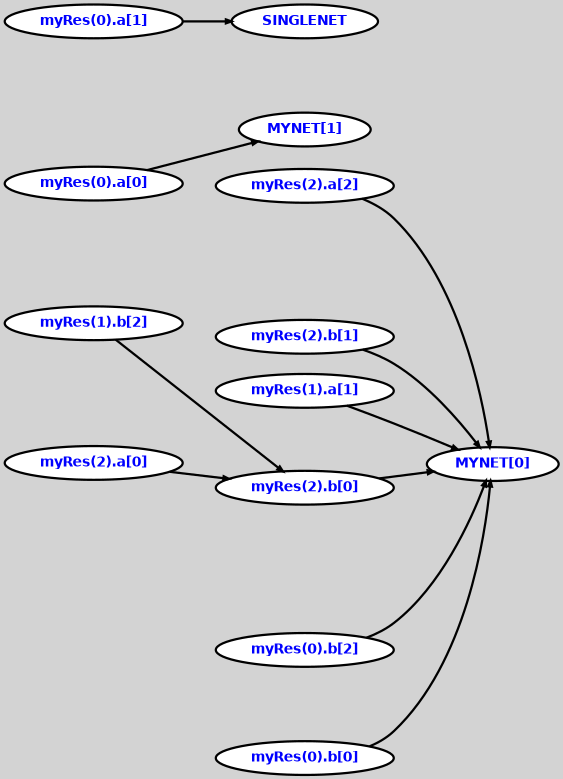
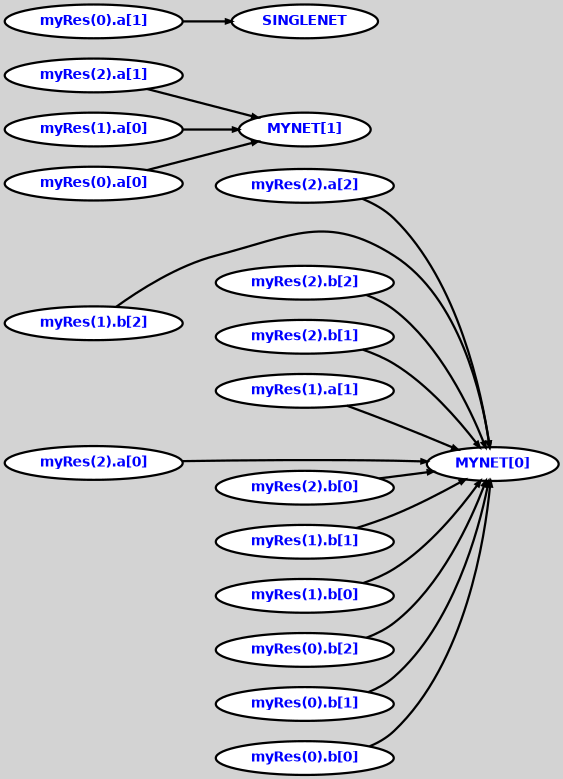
node "myRes(2).a[1]": added
node "myRes(1).a[0]": added
node "myRes(2).b[2]": added
edge "myRes(1).b[2]" -> "myRes(2).b[0]": now "myRes(1).b[2]" -> "MYNET[0]"
edge "myRes(2).a[0]" -> "myRes(2).b[0]": now "myRes(2).a[0]" -> "MYNET[0]"
node "myRes(1).b[1]": added
node "myRes(1).b[0]": added
node "myRes(0).b[1]": added
